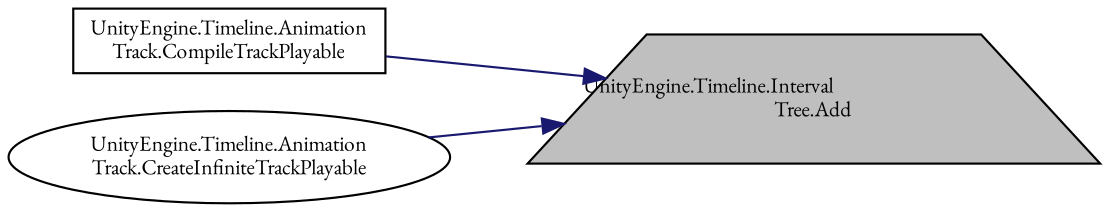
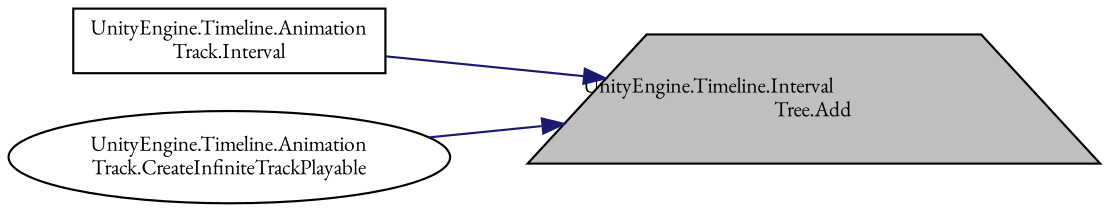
node "UnityEngine.Timeline.Animation Track.CompileTrackPlayable": label "UnityEngine.Timeline.Animation Track.CompileTrackPlayable" -> "UnityEngine.Timeline.Animation Track.Interval"
